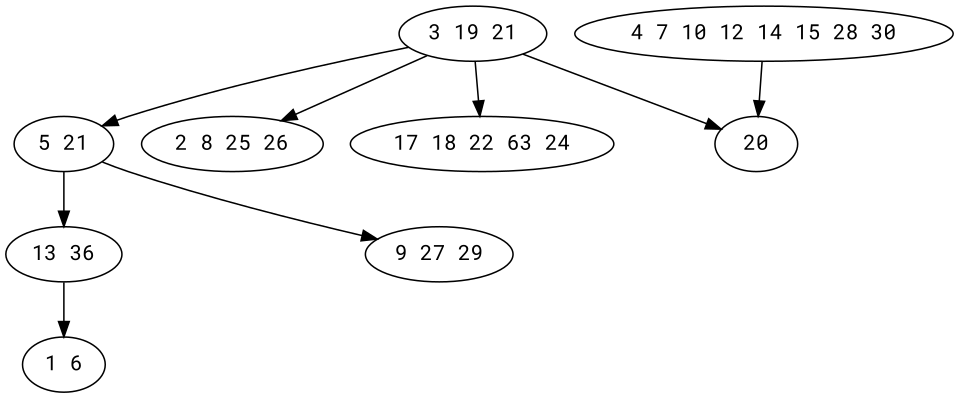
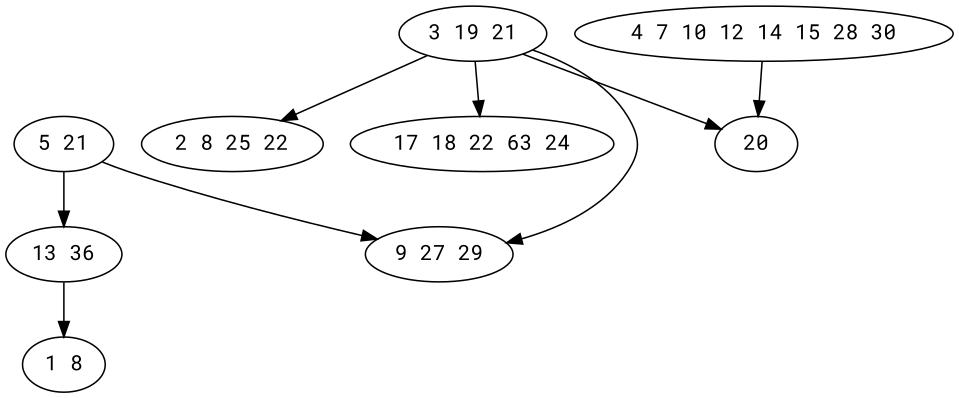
edge "3 19 21" -> "5 21": now "3 19 21" -> "9 27 29"
node "2 8 25 26": label "2 8 25 26" -> "2 8 25 22"
node "1 6": label "1 6" -> "1 8"
